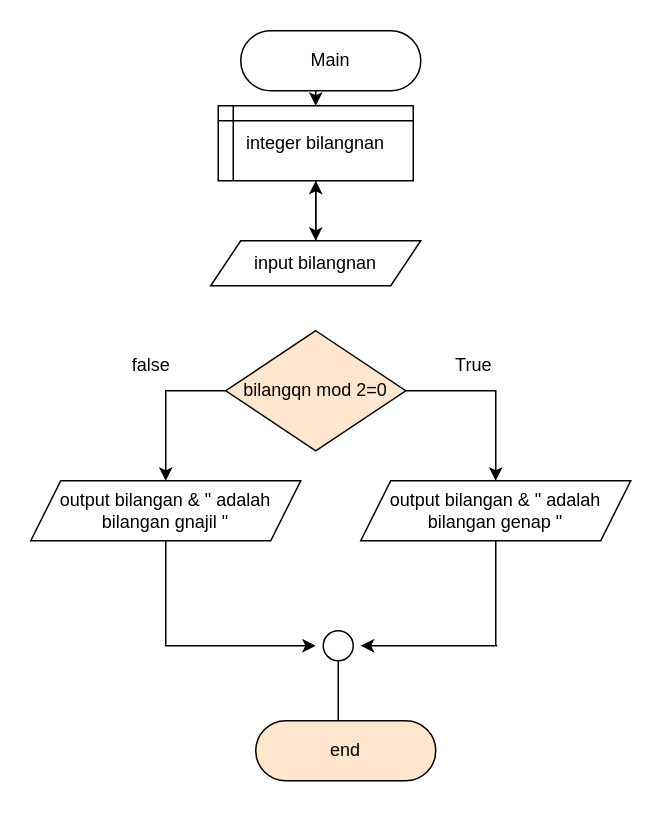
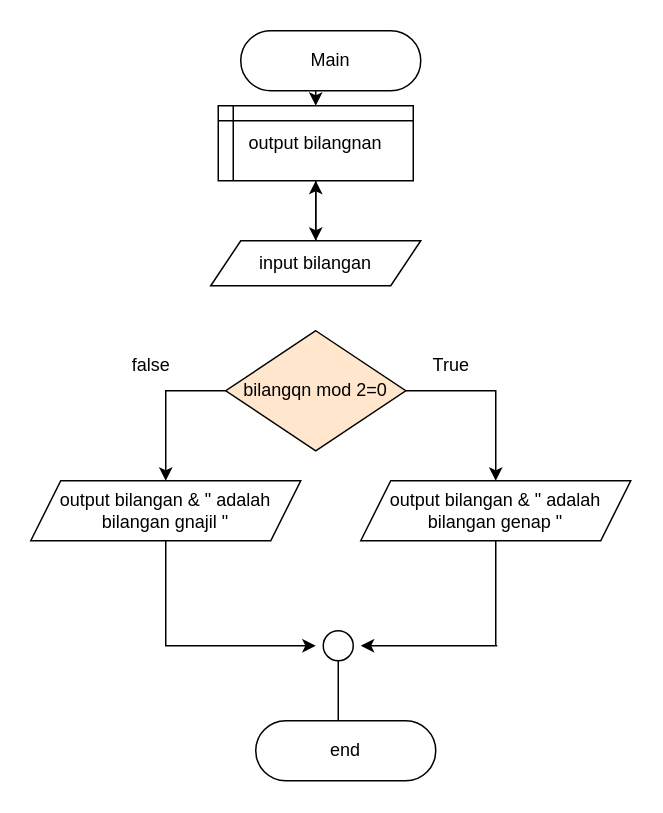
node "integer bilangnan": label "integer bilangnan" -> "output bilangnan"
node "input bilangnan": label "input bilangnan" -> "input bilangan"
node "True": moved (473, 365) -> (451, 365)
node "end": fillcolor #ffe6cc -> #ffffff
